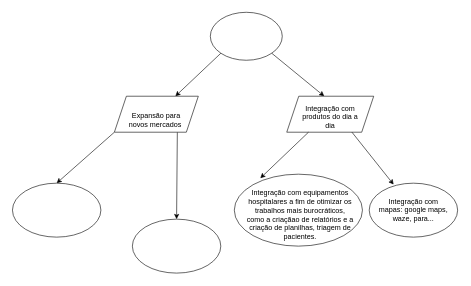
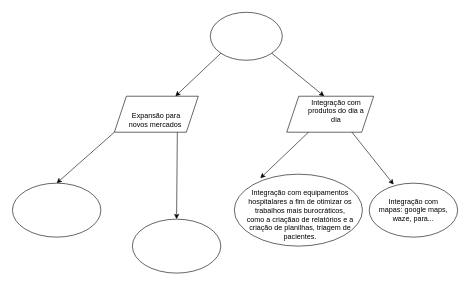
node "Integração com produtos do dia a dia": moved (330, 117) -> (336, 111)
